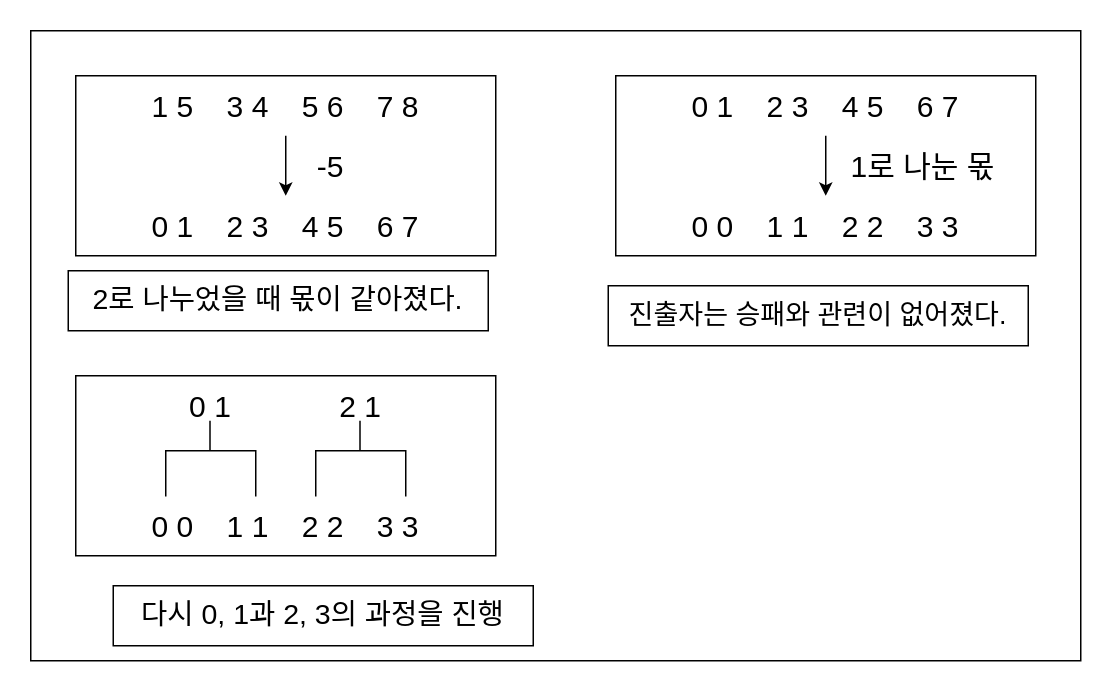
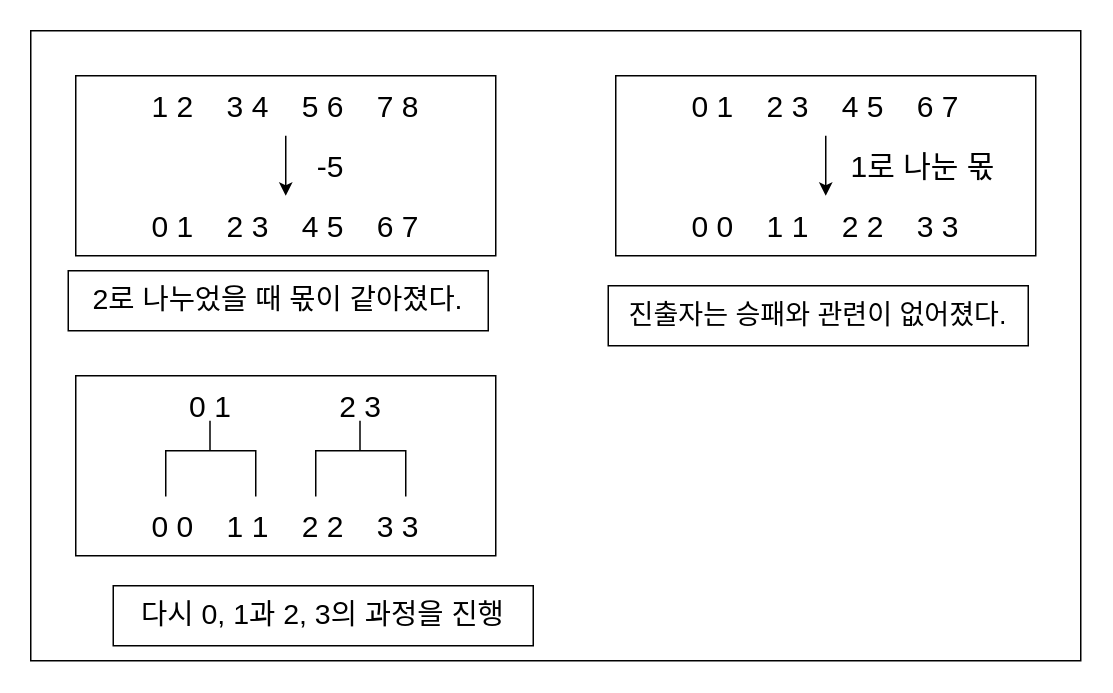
node "1 5 3 4 5 6 7 8": label "1 5 3 4 5 6 7 8" -> "1 2 3 4 5 6 7 8"
node "0 1 2 1": label "0 1 2 1" -> "0 1 2 3"
